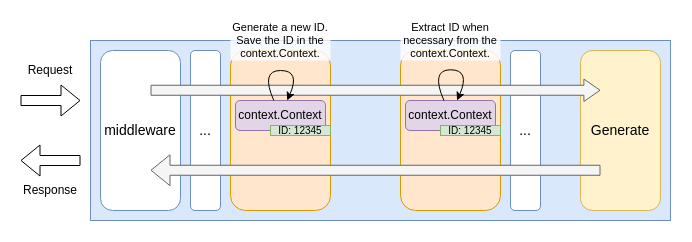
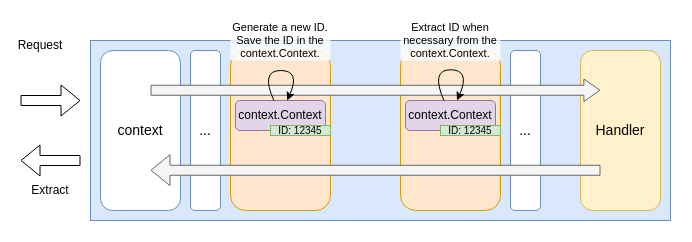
node "Request": moved (51, 71) -> (41, 46)
node "middleware": label "middleware" -> "context"
node "Generate": label "Generate" -> "Handler"
node "Response": label "Response" -> "Extract"
